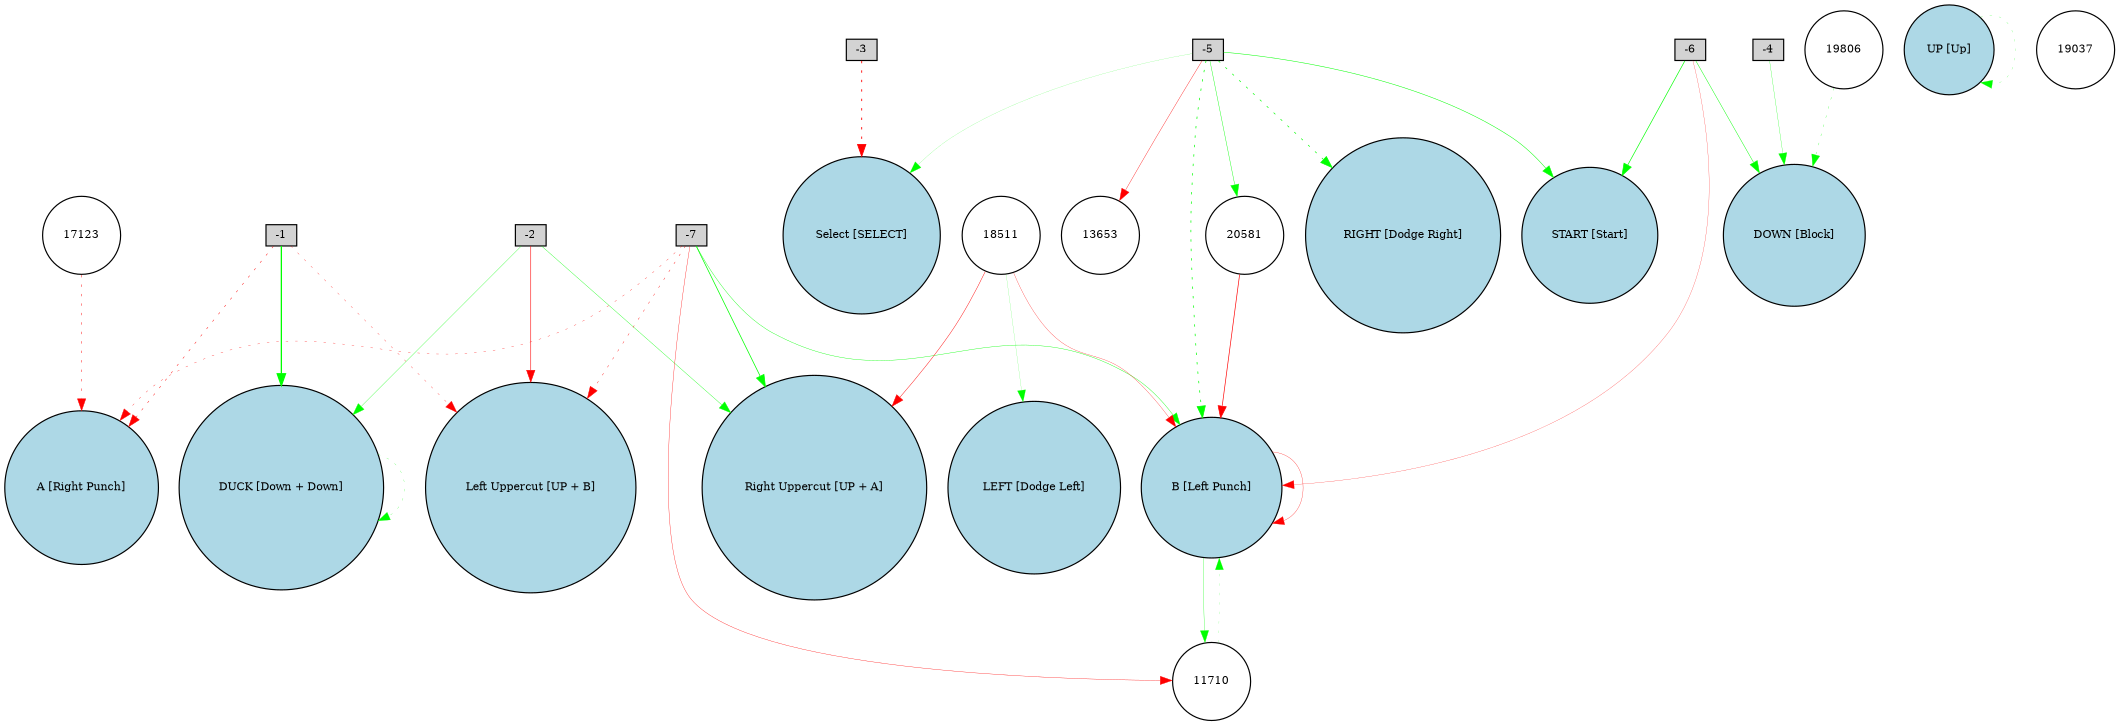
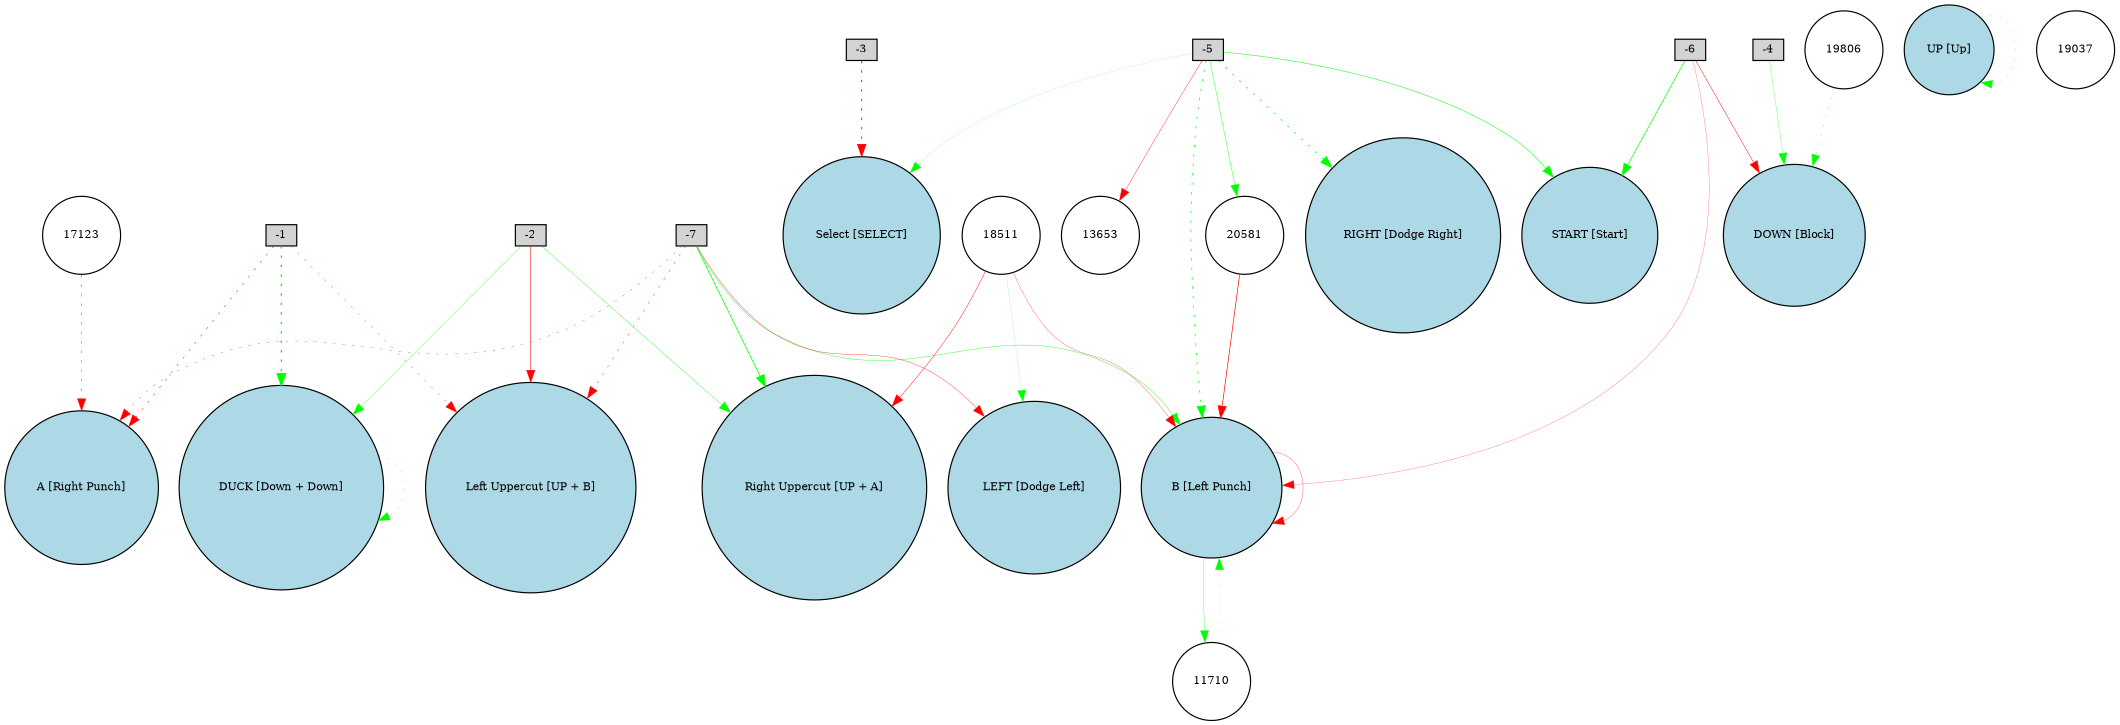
edge "-6" -> "DOWN [Block]": color green -> red
edge "-1" -> "DUCK [Down + Down]": style solid -> dotted
edge "-7" -> "11710": now "-7" -> "LEFT [Dodge Left]"
